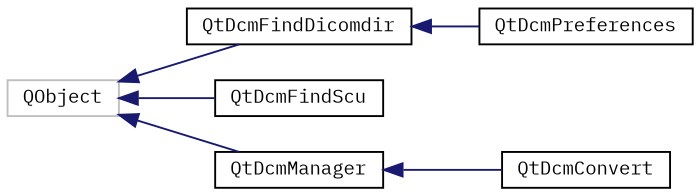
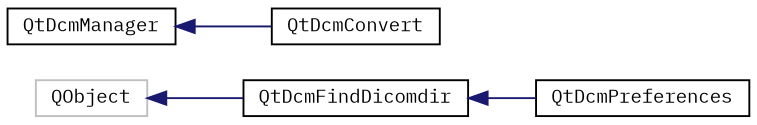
node "QtDcmFindScu": removed
edge "QtDcmManager" -> "QObject": removed
